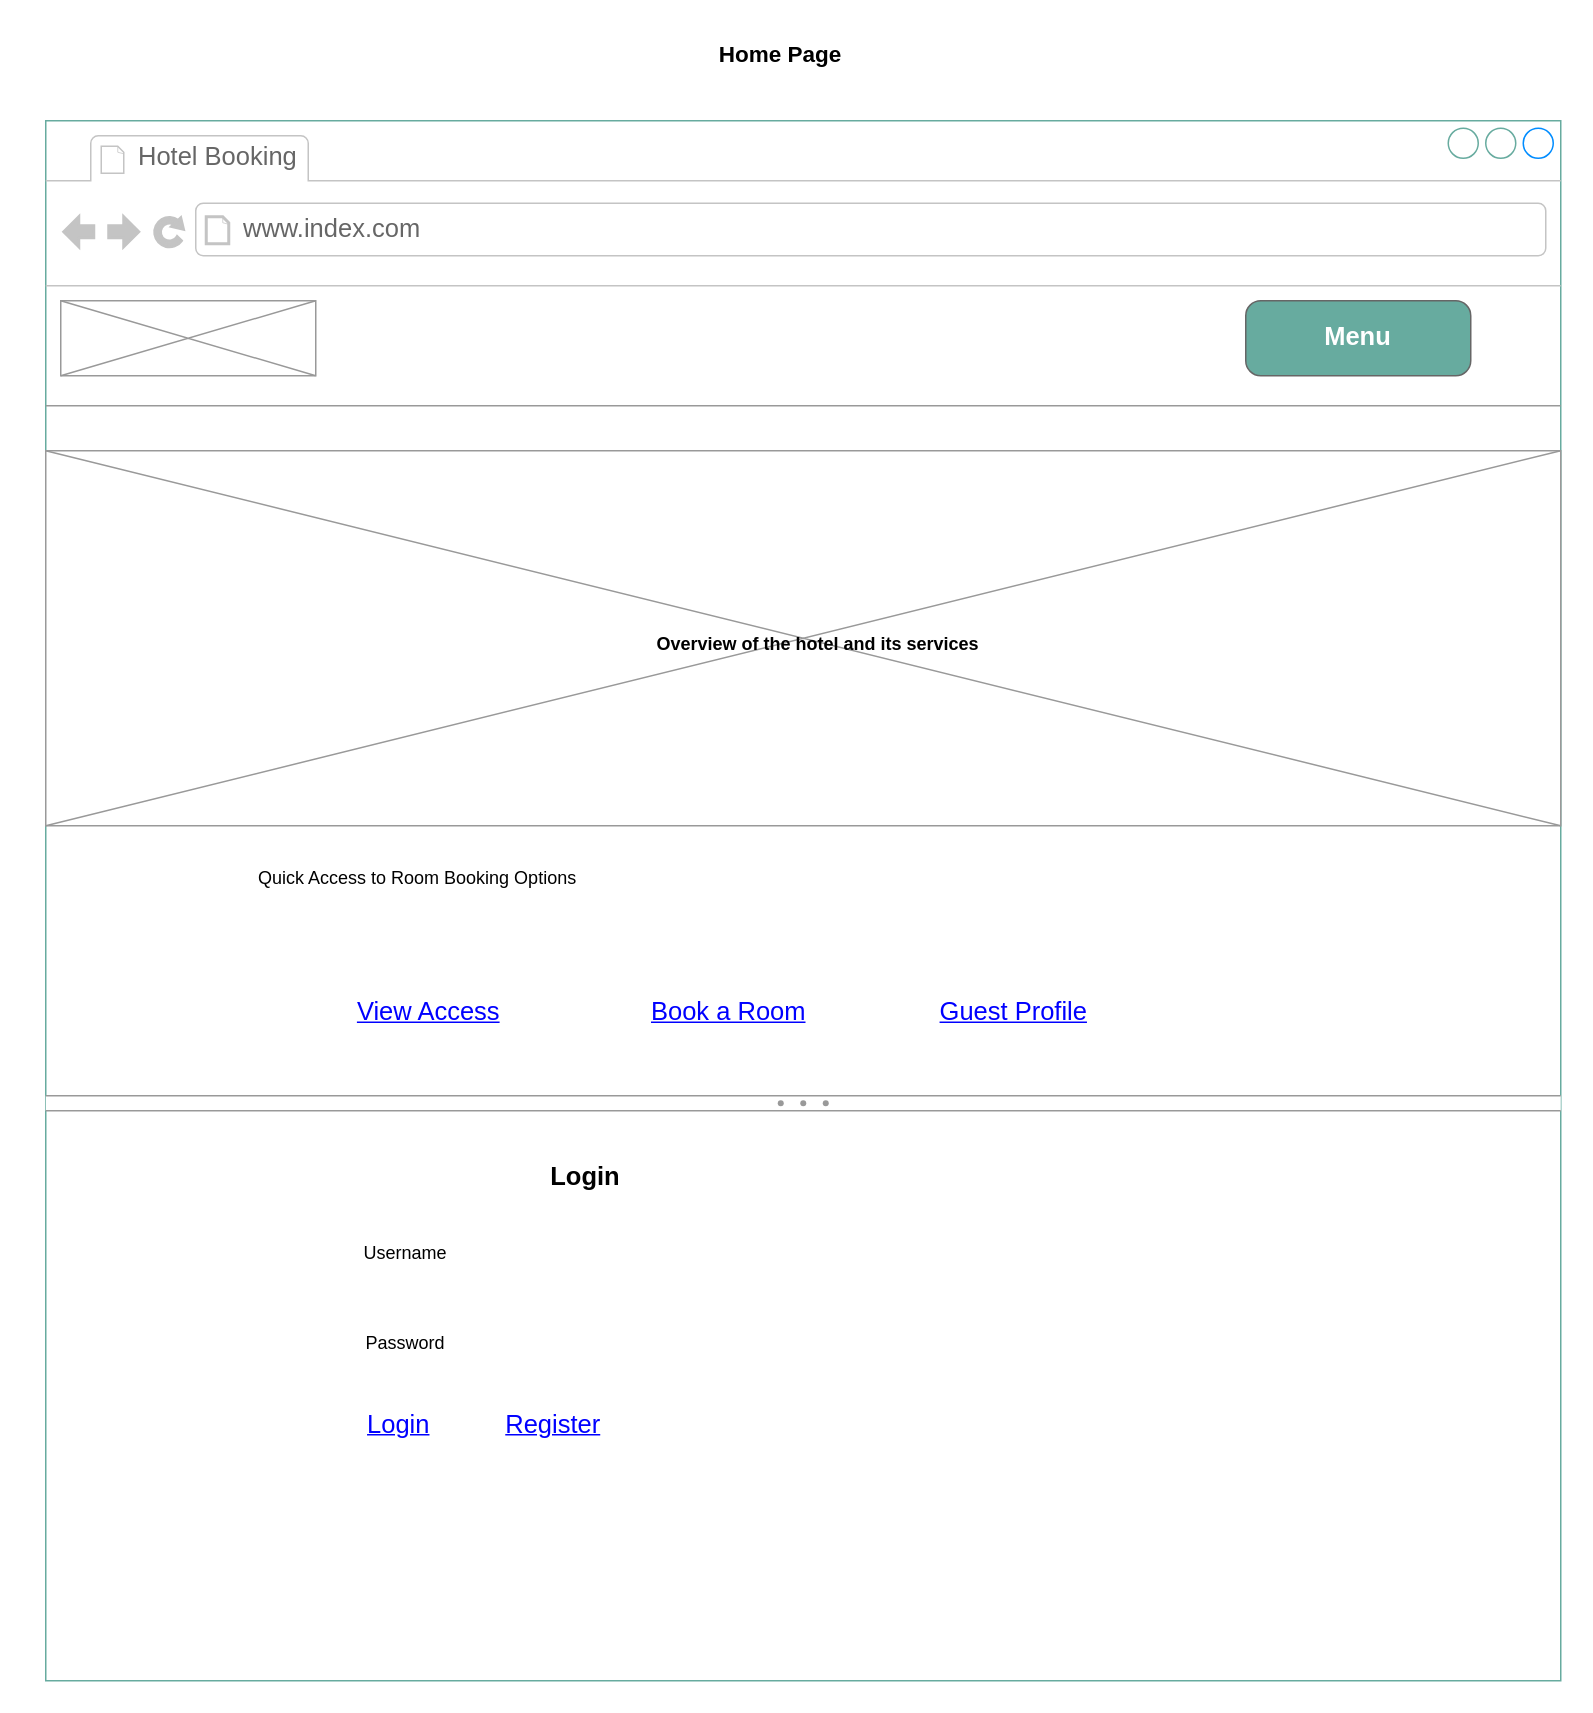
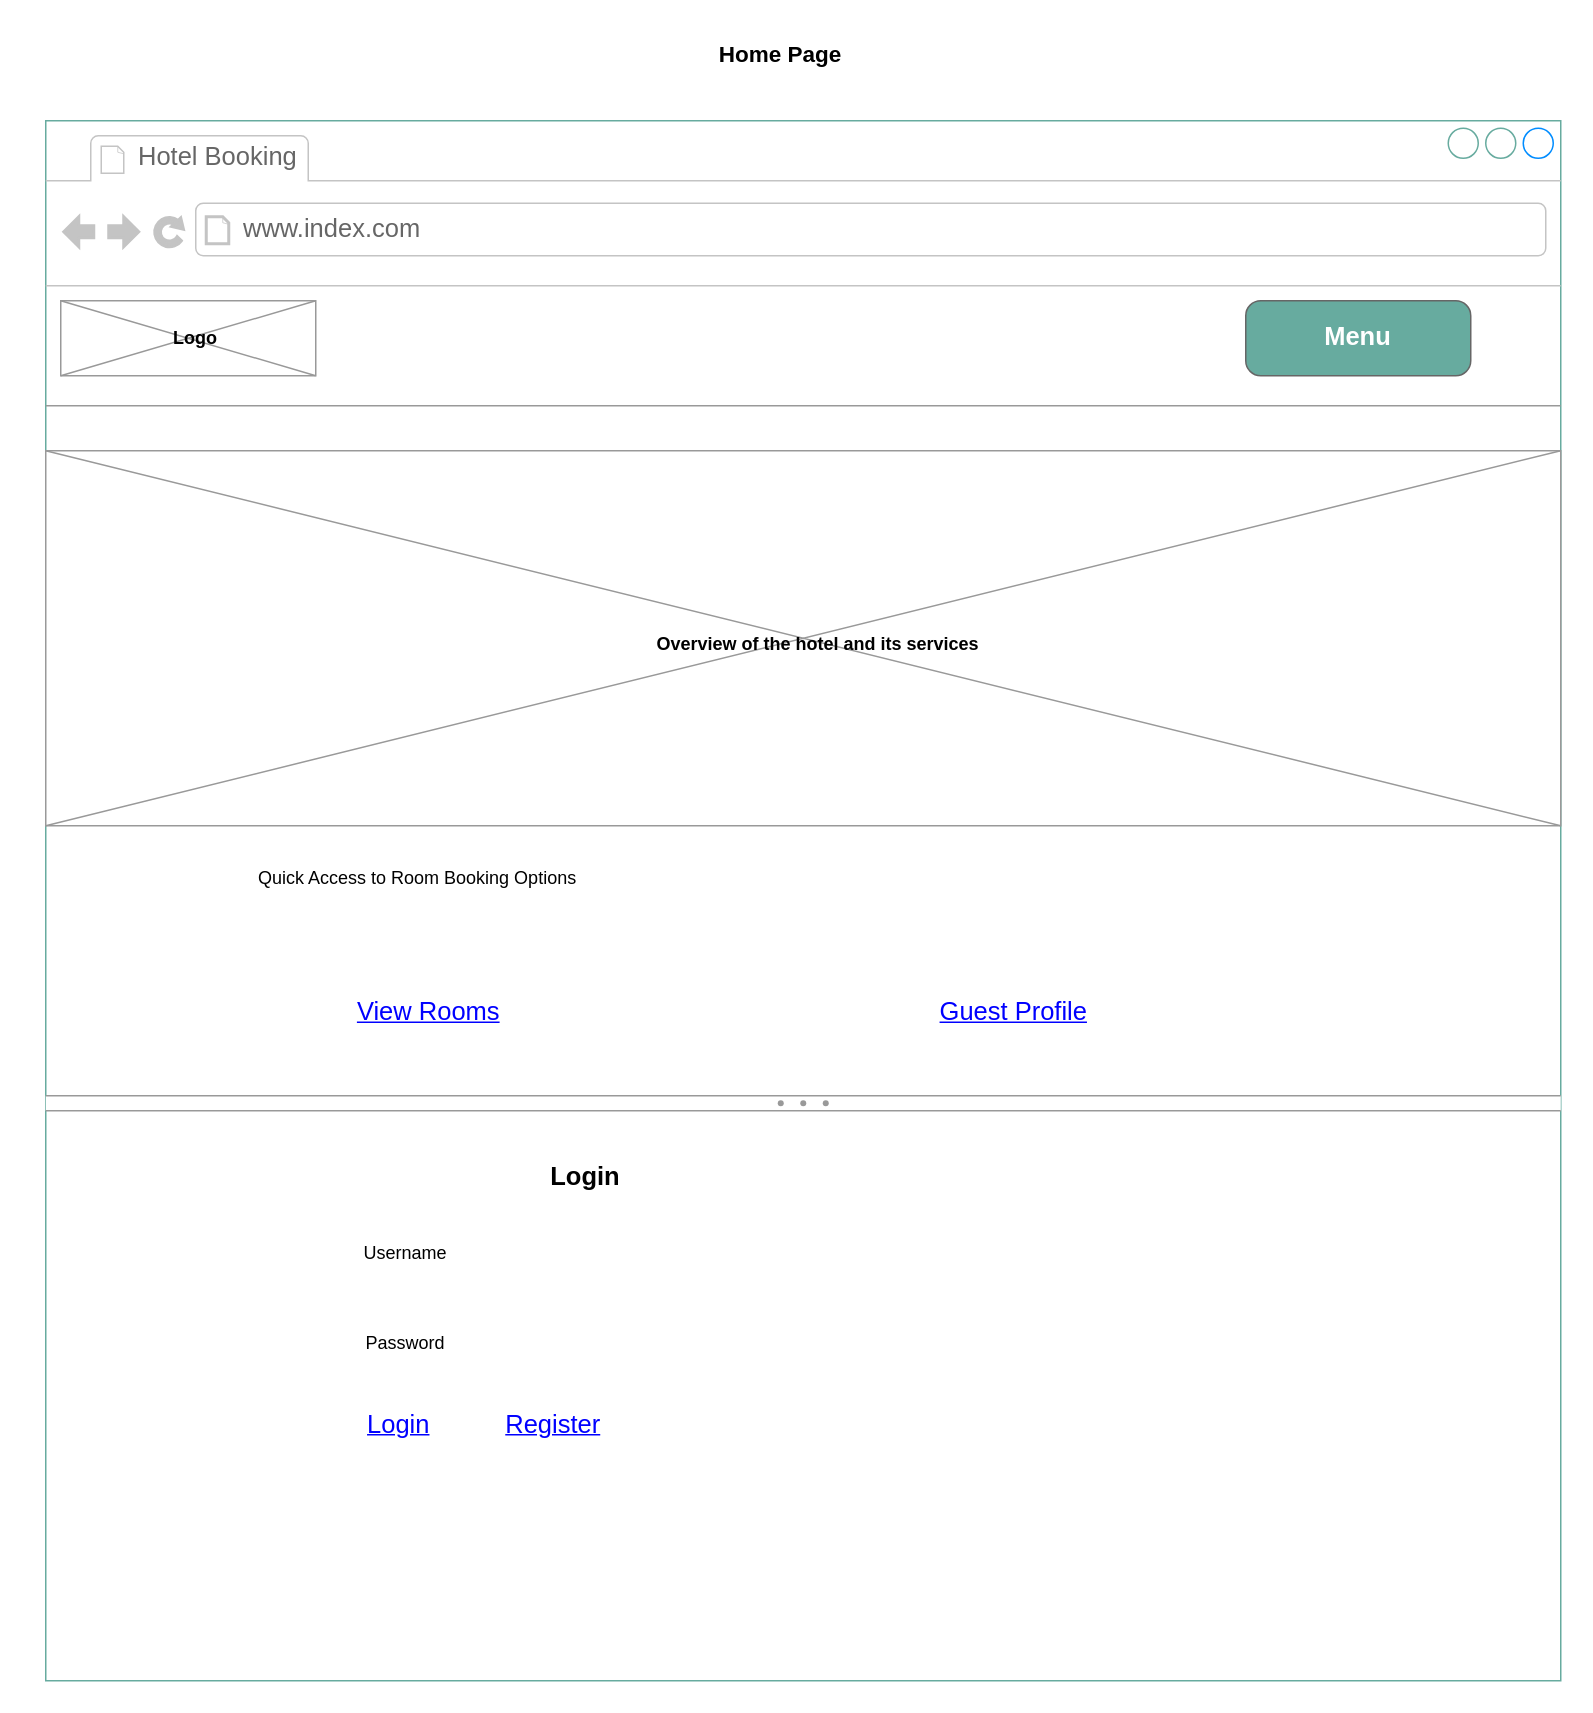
node "Logo": added
node "View Access": label "View Access" -> "View Rooms"
node "Book a Room": removed
